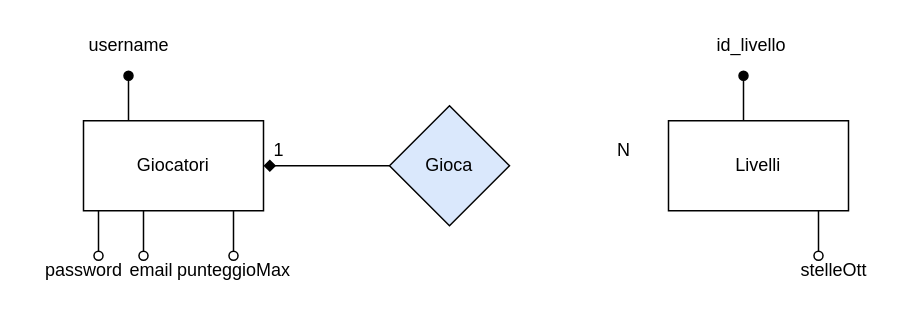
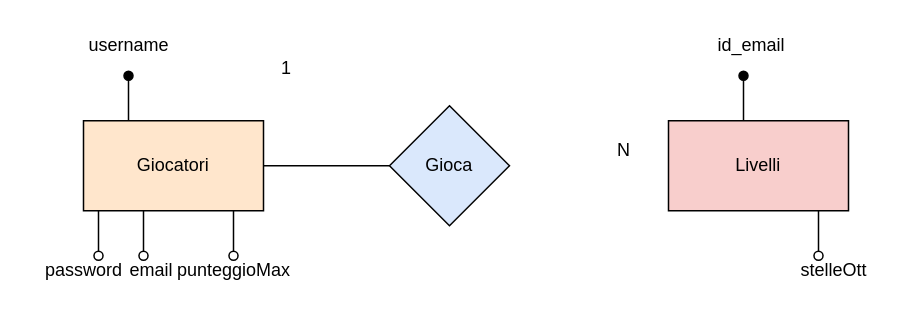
node "id_livello": label "id_livello" -> "id_email"
node "1": moved (278, 151) -> (286, 68)
node "Giocatori": fillcolor #ffffff -> #ffe6cc
edge "Gioca" -> "Giocatori": arrowhead diamond -> none
node "Livelli": fillcolor #ffffff -> #f8cecc
